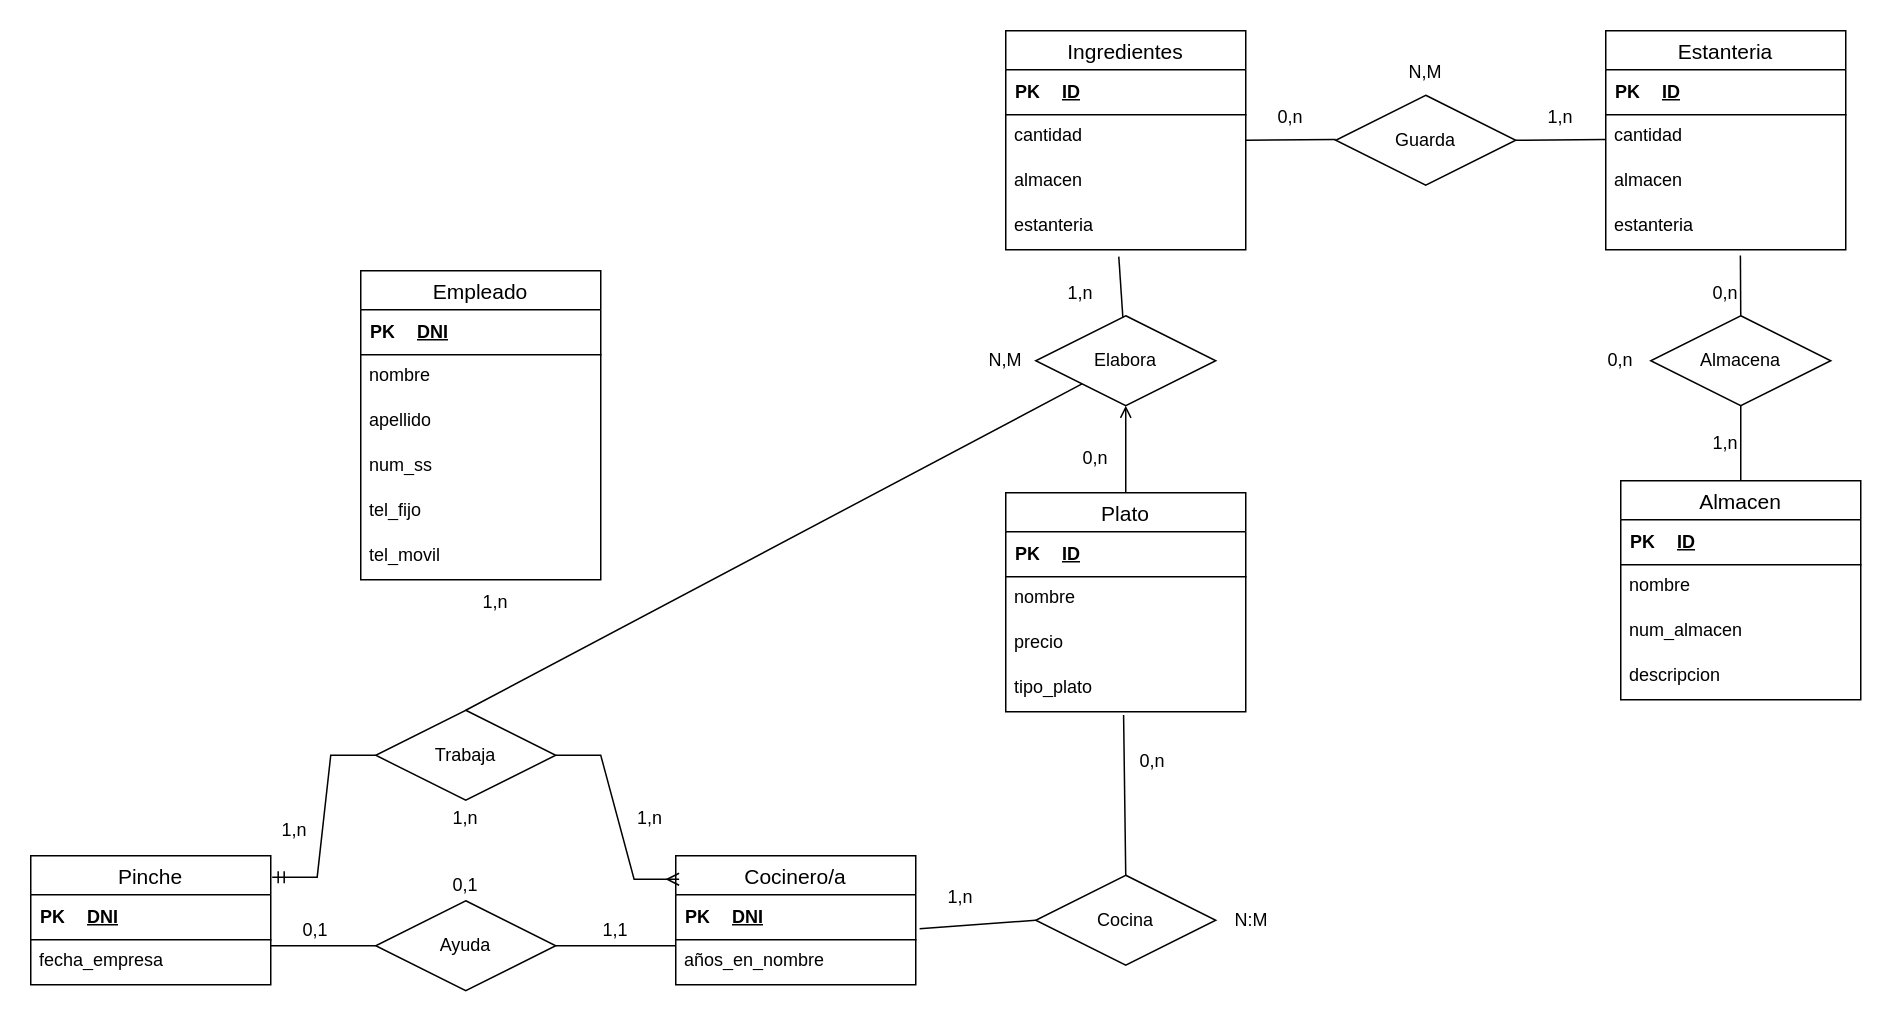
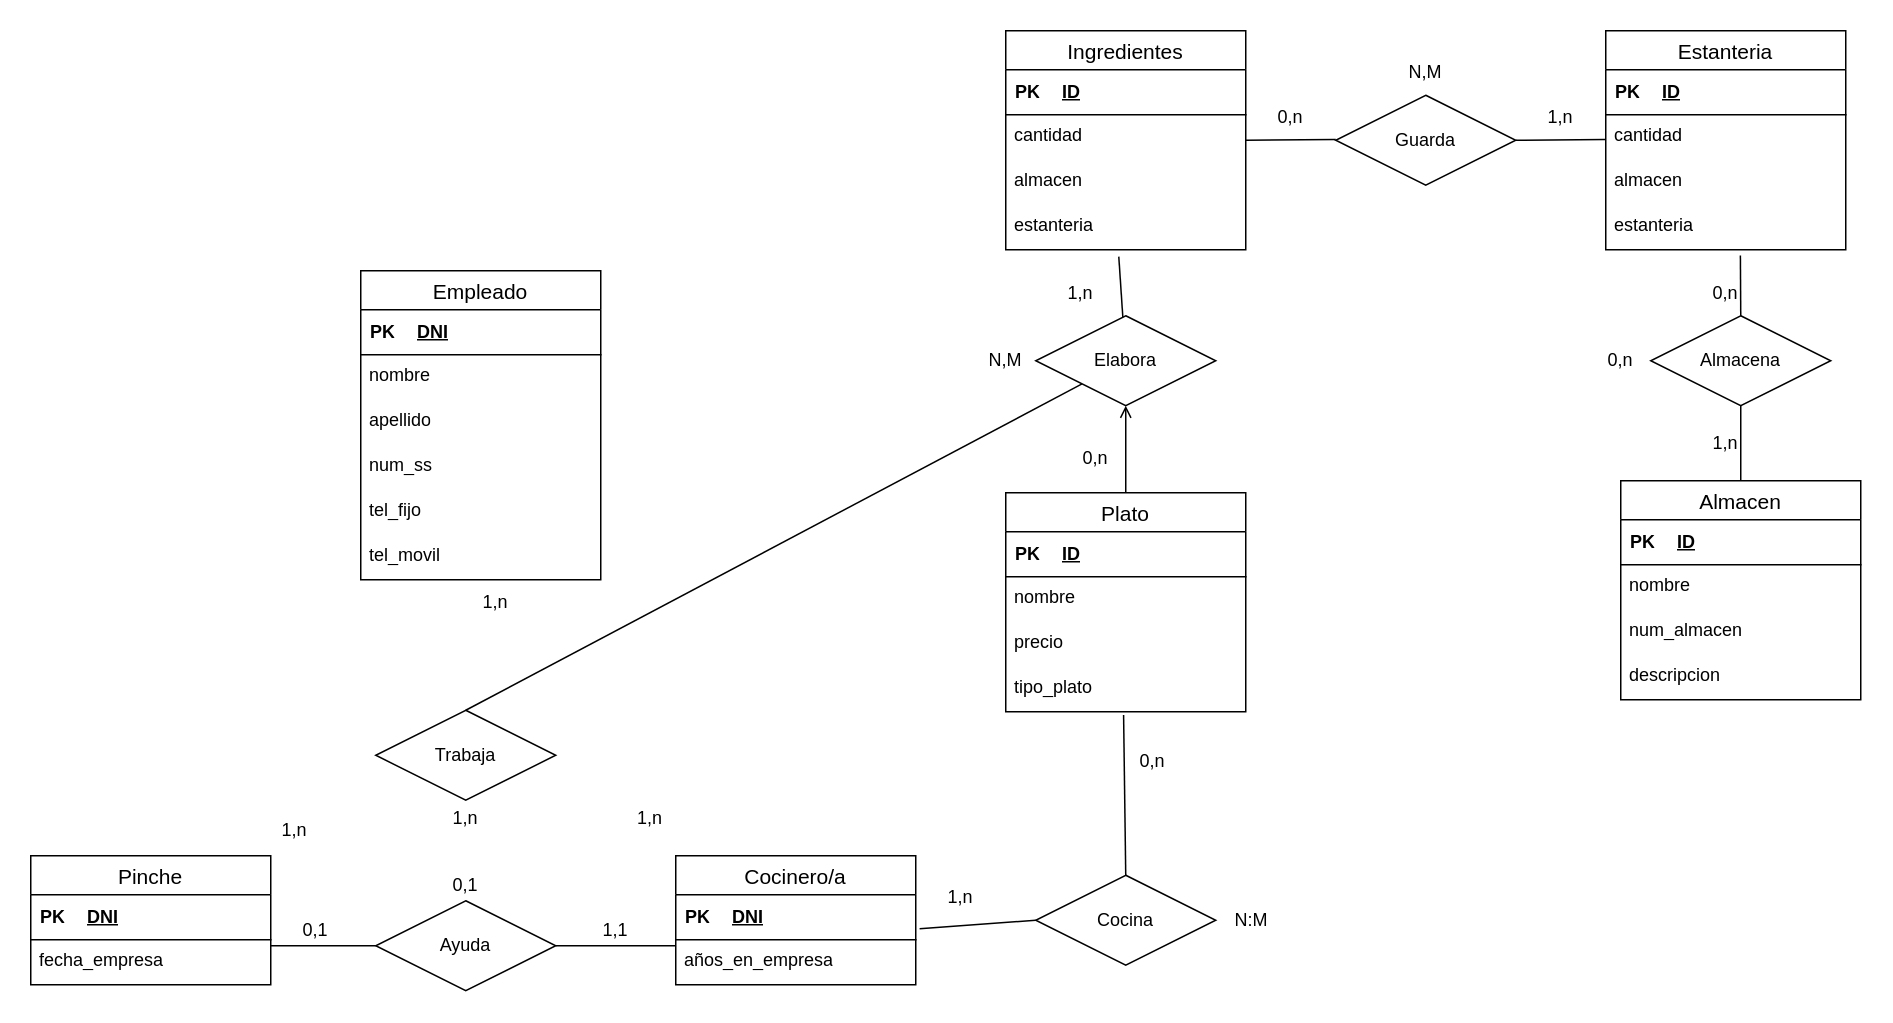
edge "Trabaja" -> "Pinche": removed
edge "Trabaja" -> "Cocinero/a": removed
node "años_en_nombre": label "años_en_nombre" -> "años_en_empresa"
